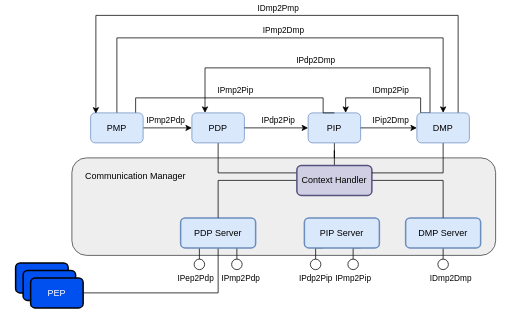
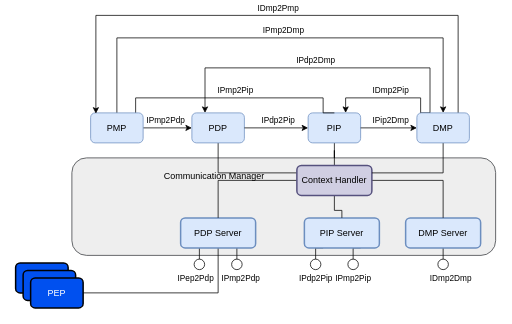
node "Communication Manager": moved (135, 177) -> (214, 177)
edge "Context Handler" -- "PIP Server": added
